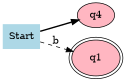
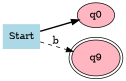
node "q4": label "q4" -> "q0"
node "q1": label "q1" -> "q9"
